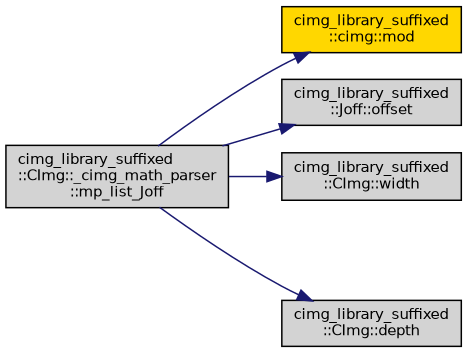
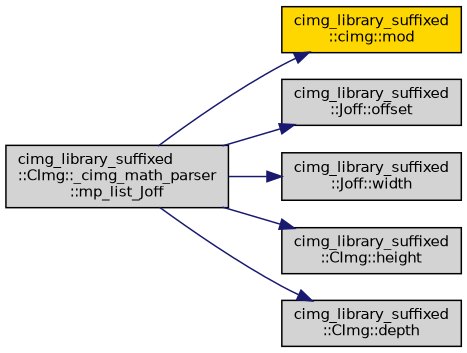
node "cimg_library_suffixed ::CImg::width": label "cimg_library_suffixed ::CImg::width" -> "cimg_library_suffixed ::Joff::width"
node "cimg_library_suffixed ::CImg::height": added
